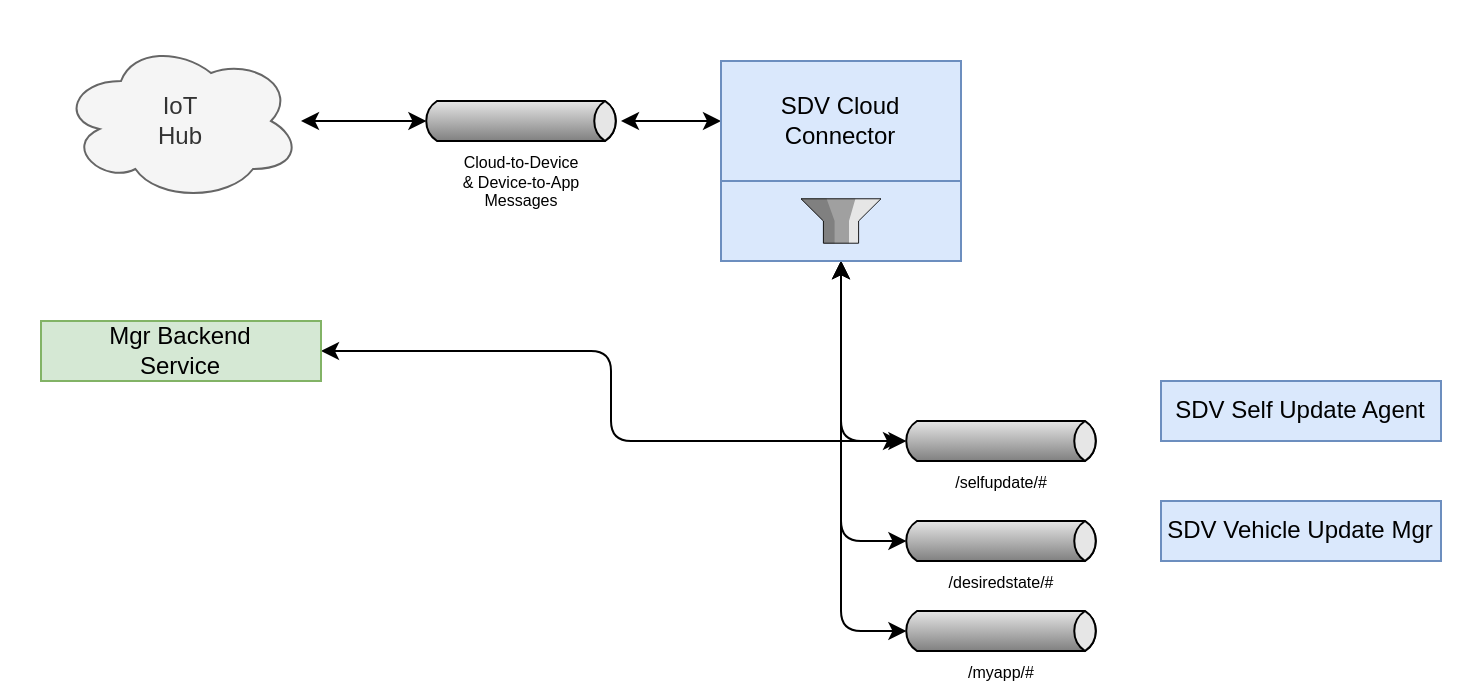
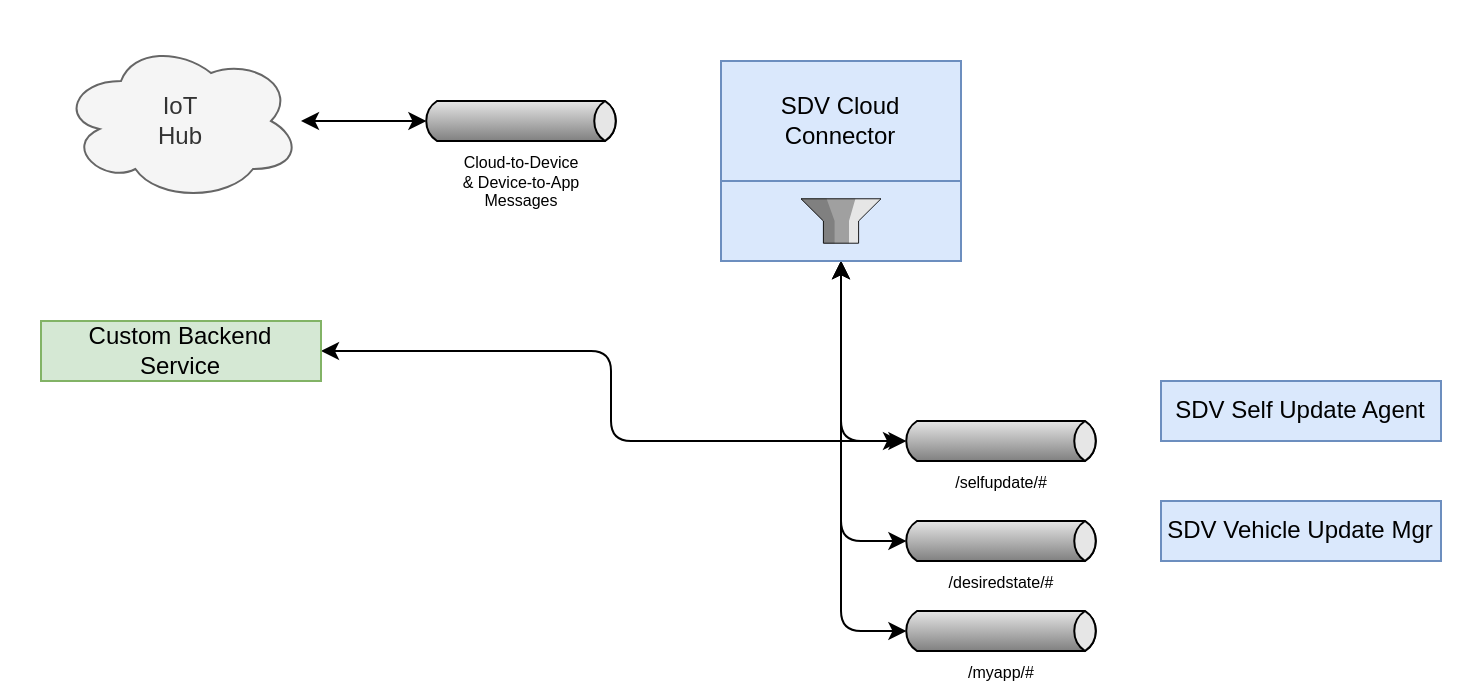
edge "Cloud-to-Device & Device-to-App Messages" -- "SDV Cloud Connector": removed
node "Mgr Backend Service": label "Mgr Backend Service" -> "Custom Backend Service"
